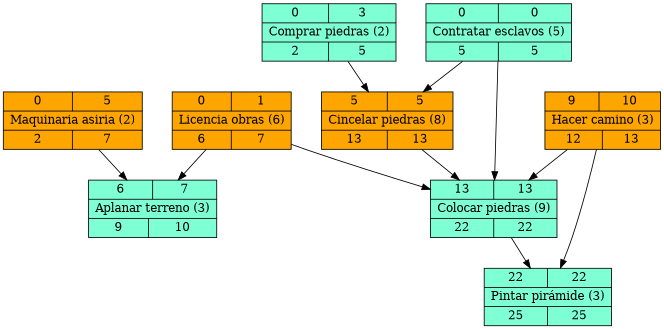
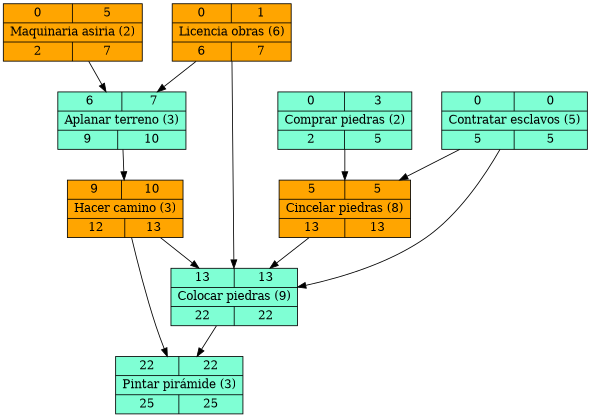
edge "6" -> "9": added
